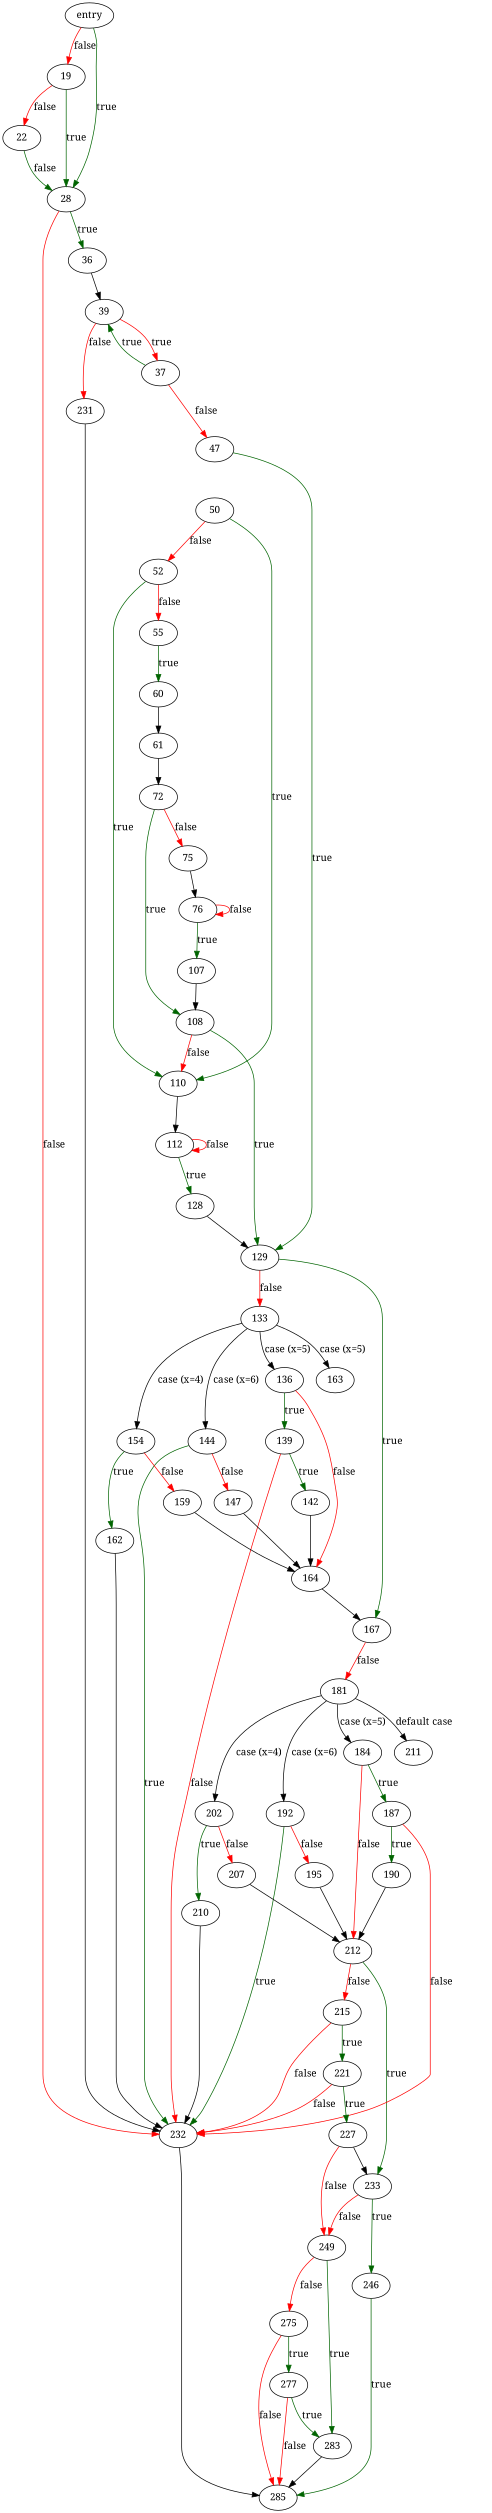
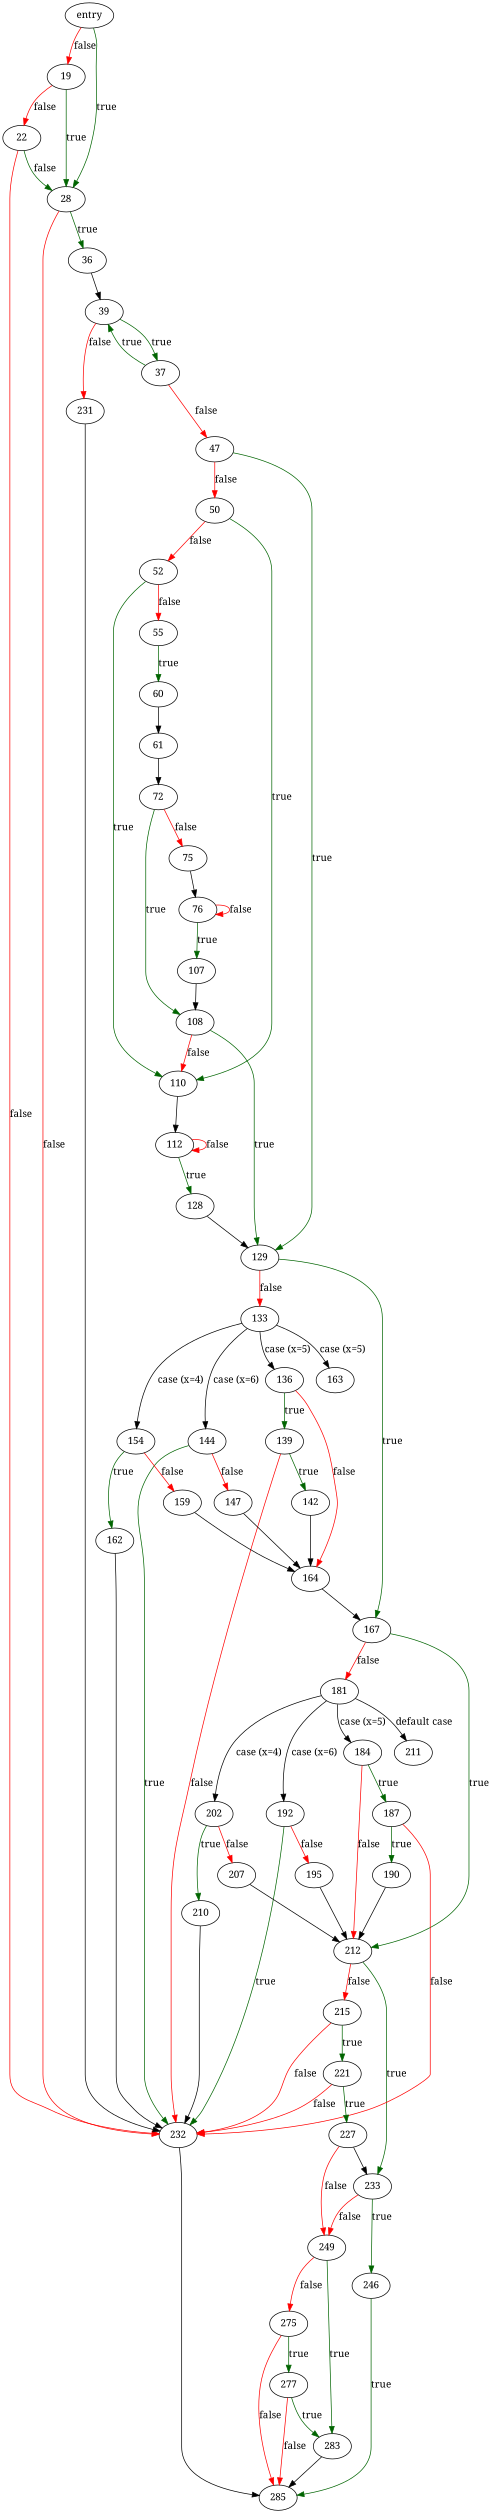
edge "39" -> "37": color red -> darkgreen
edge "47" -> "50": added, label "false"
edge "22" -> "232": added, label "false"
edge "167" -> "212": added, label "true"
